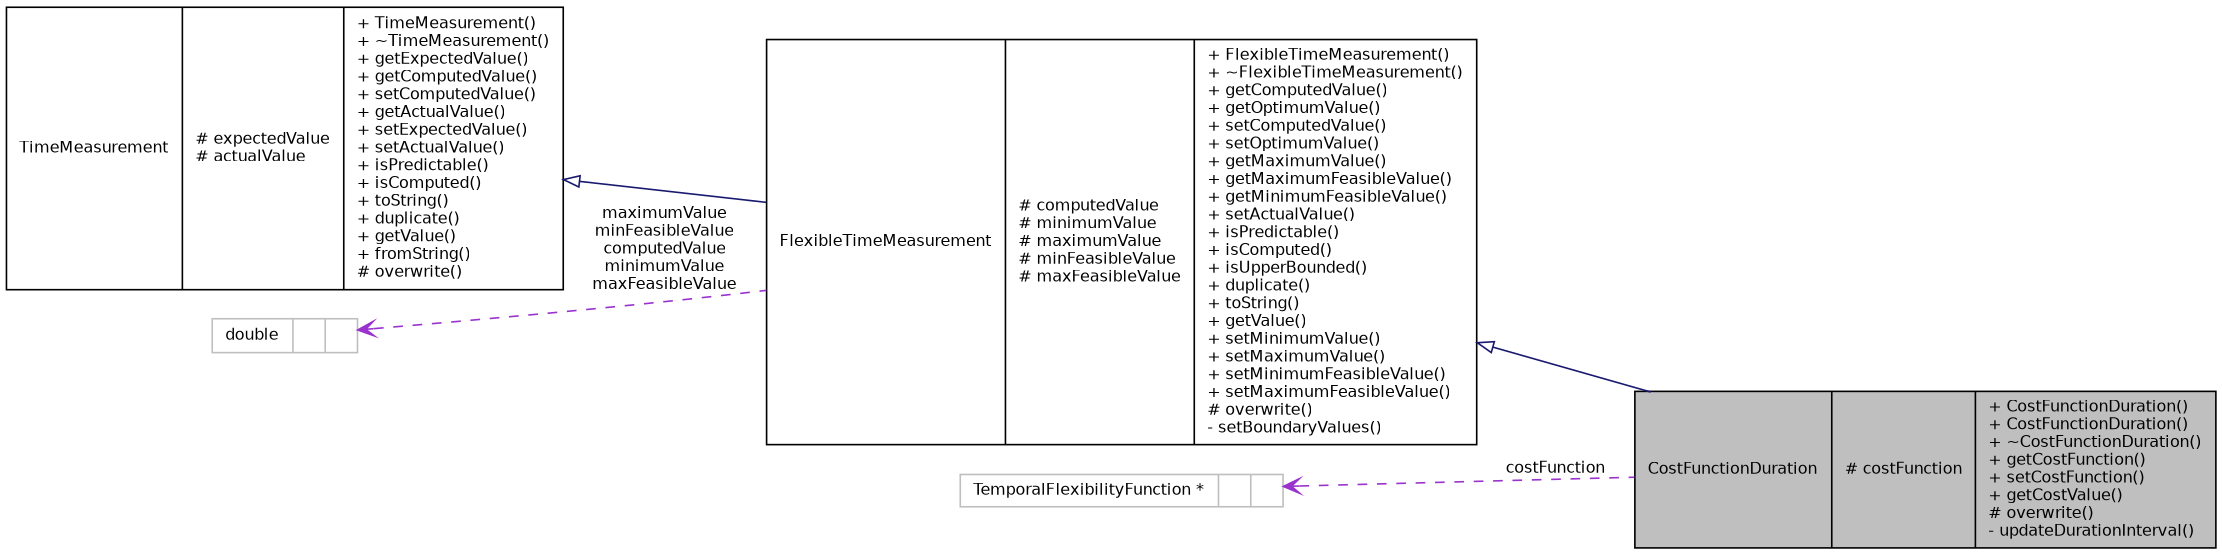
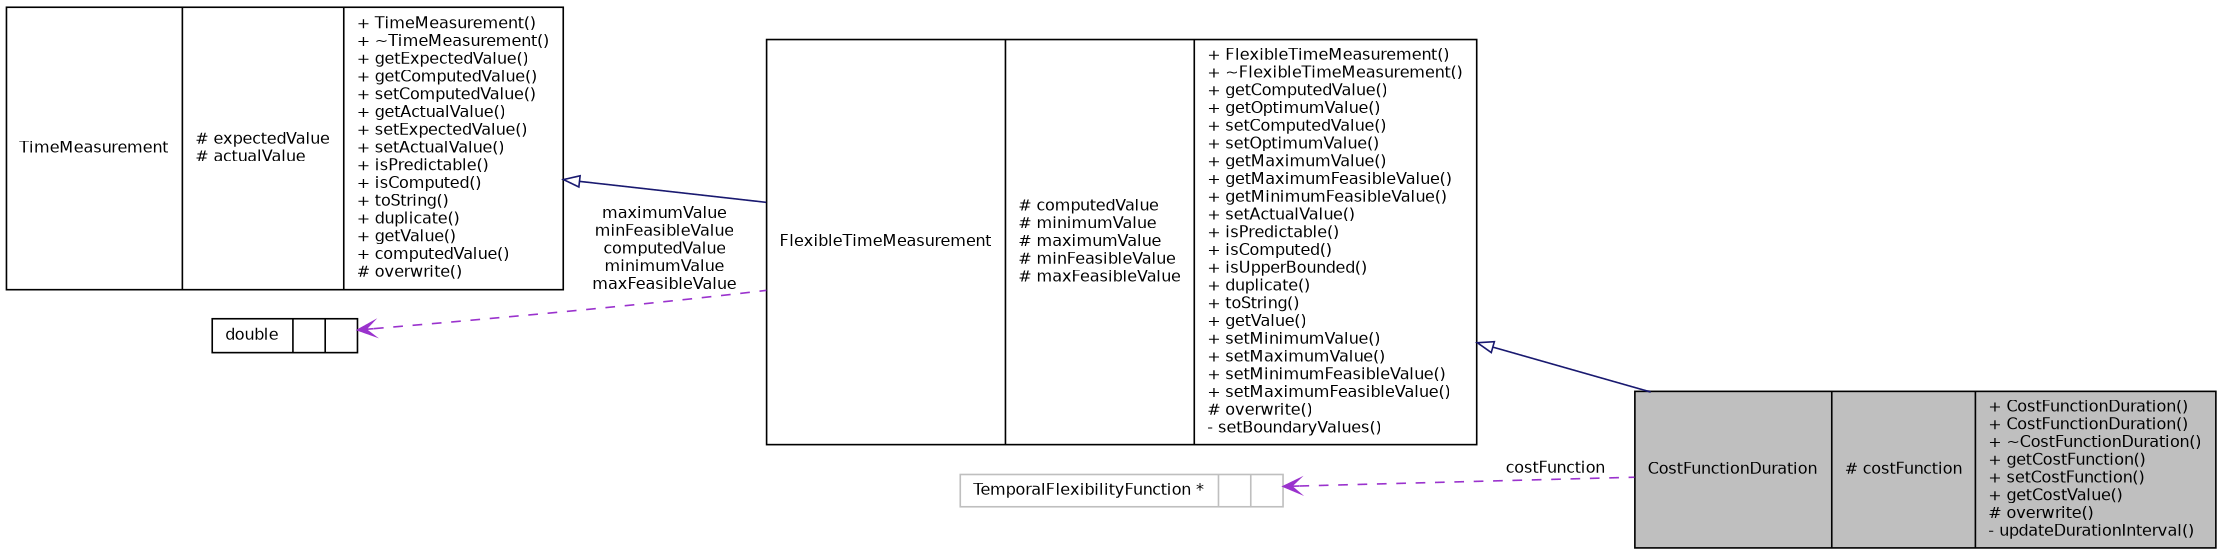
node "TimeMeasurement": text "+ fromString()" -> "+ computedValue()"
node "double": color grey75 -> black
